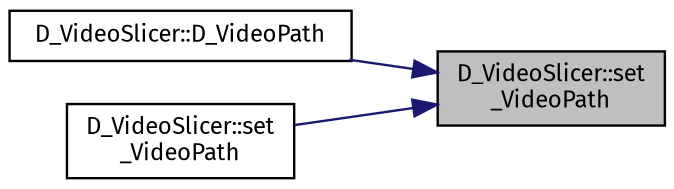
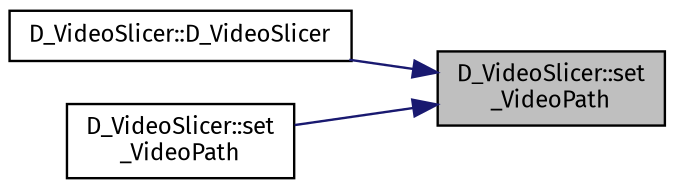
node "D_VideoSlicer::D_VideoPath": label "D_VideoSlicer::D_VideoPath" -> "D_VideoSlicer::D_VideoSlicer"
